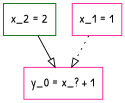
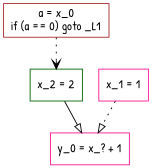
node "a = x_0 if (a == 0) goto _L1": added
